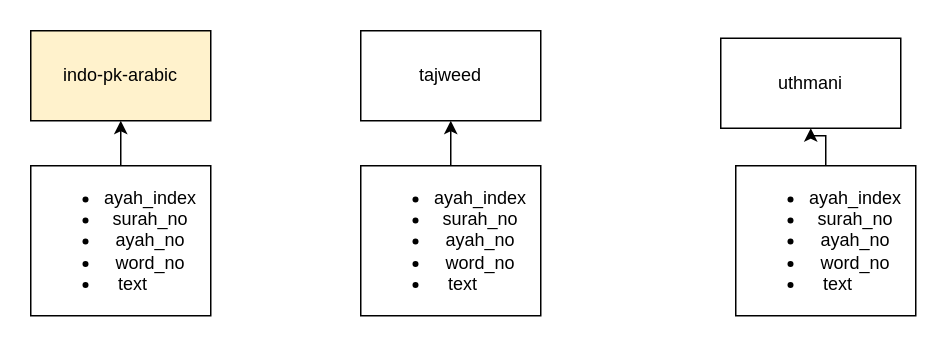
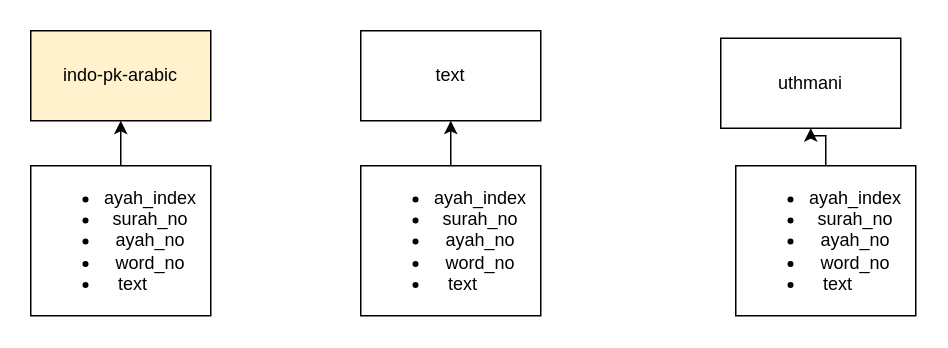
node "tajweed": label "tajweed" -> "text"
